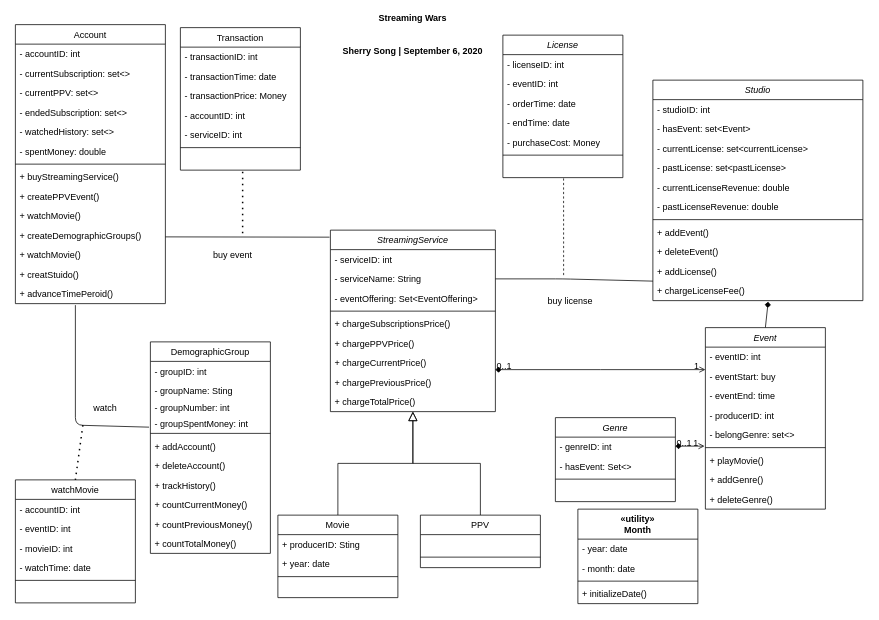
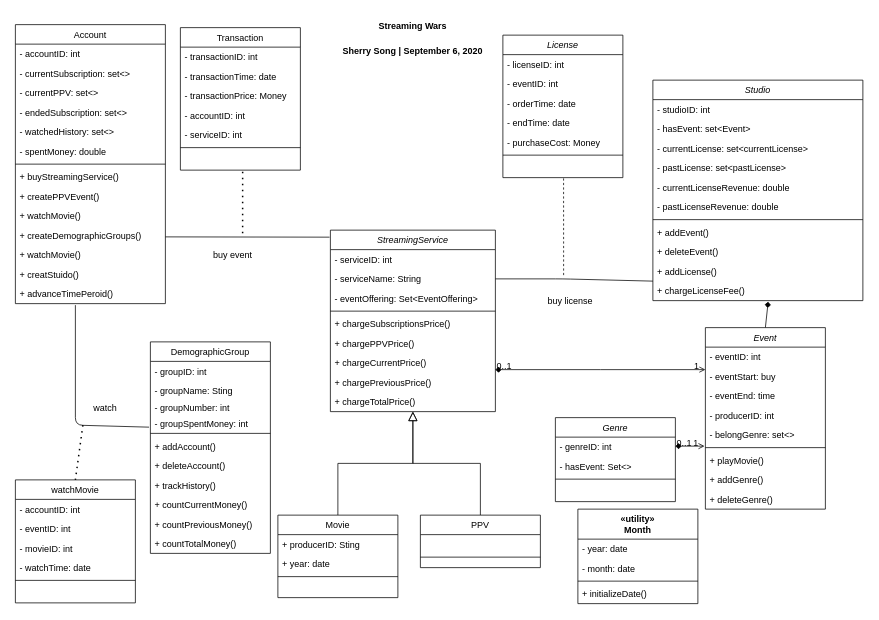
node "Streaming Wars": moved (413, 18) -> (413, 25)
